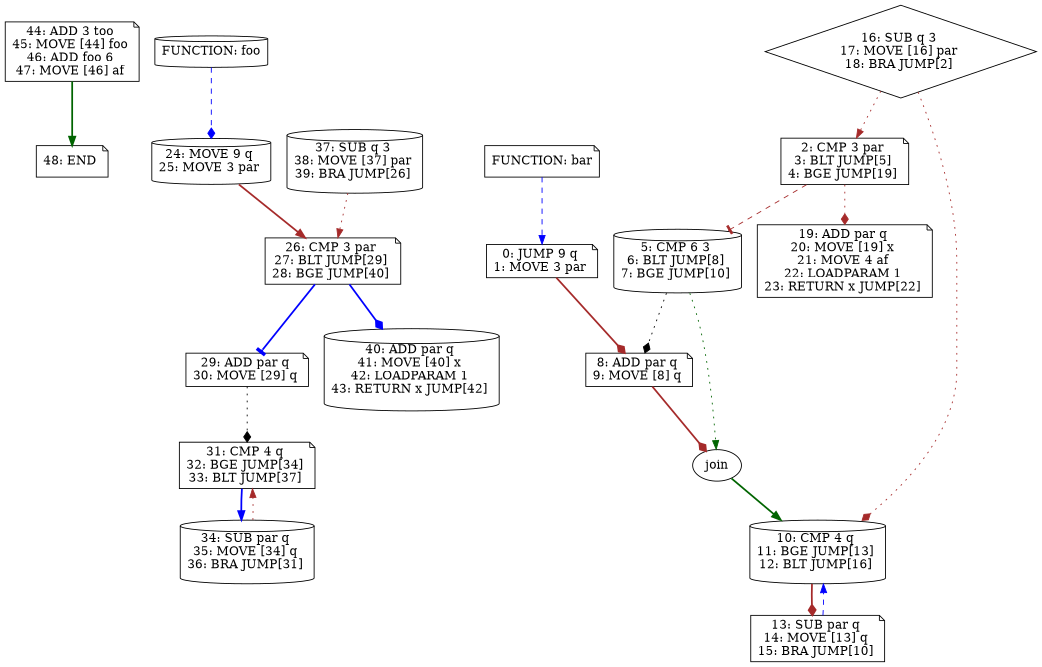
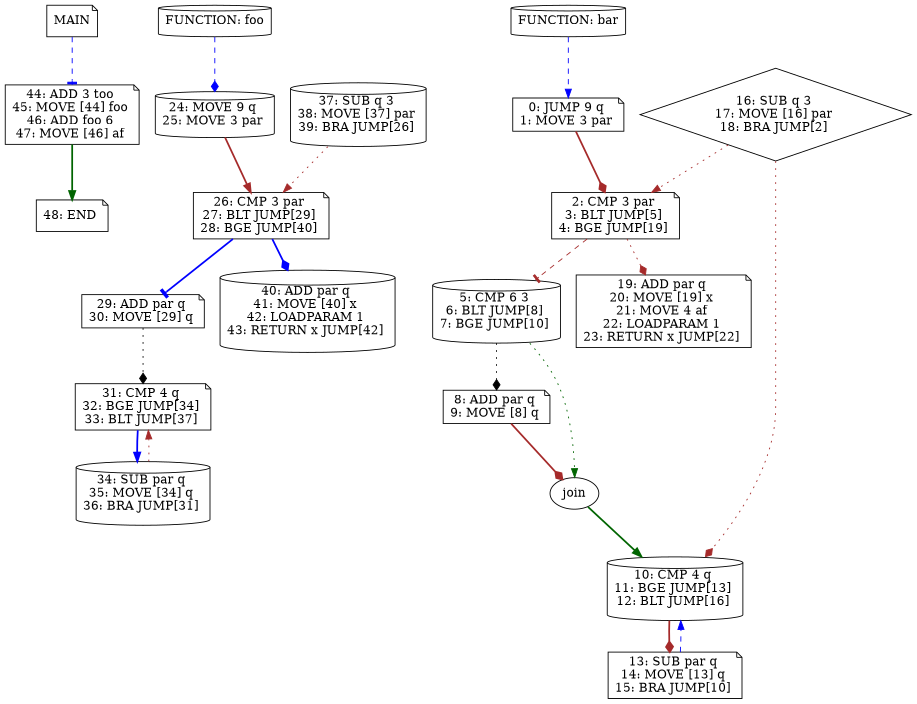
node "MAIN": added
node "FUNCTION: bar": shape note -> cylinder
edge "0: JUMP 9 q 1: MOVE 3 par" -> "8: ADD par q 9: MOVE [8] q": now "0: JUMP 9 q 1: MOVE 3 par" -> "2: CMP 3 par 3: BLT JUMP[5] 4: BGE JUMP[19]"
